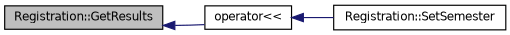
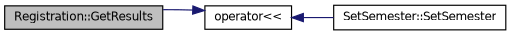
node "Registration::SetSemester": label "Registration::SetSemester" -> "SetSemester::SetSemester"
edge "operator<<" -> "Registration::GetResults": reversed
